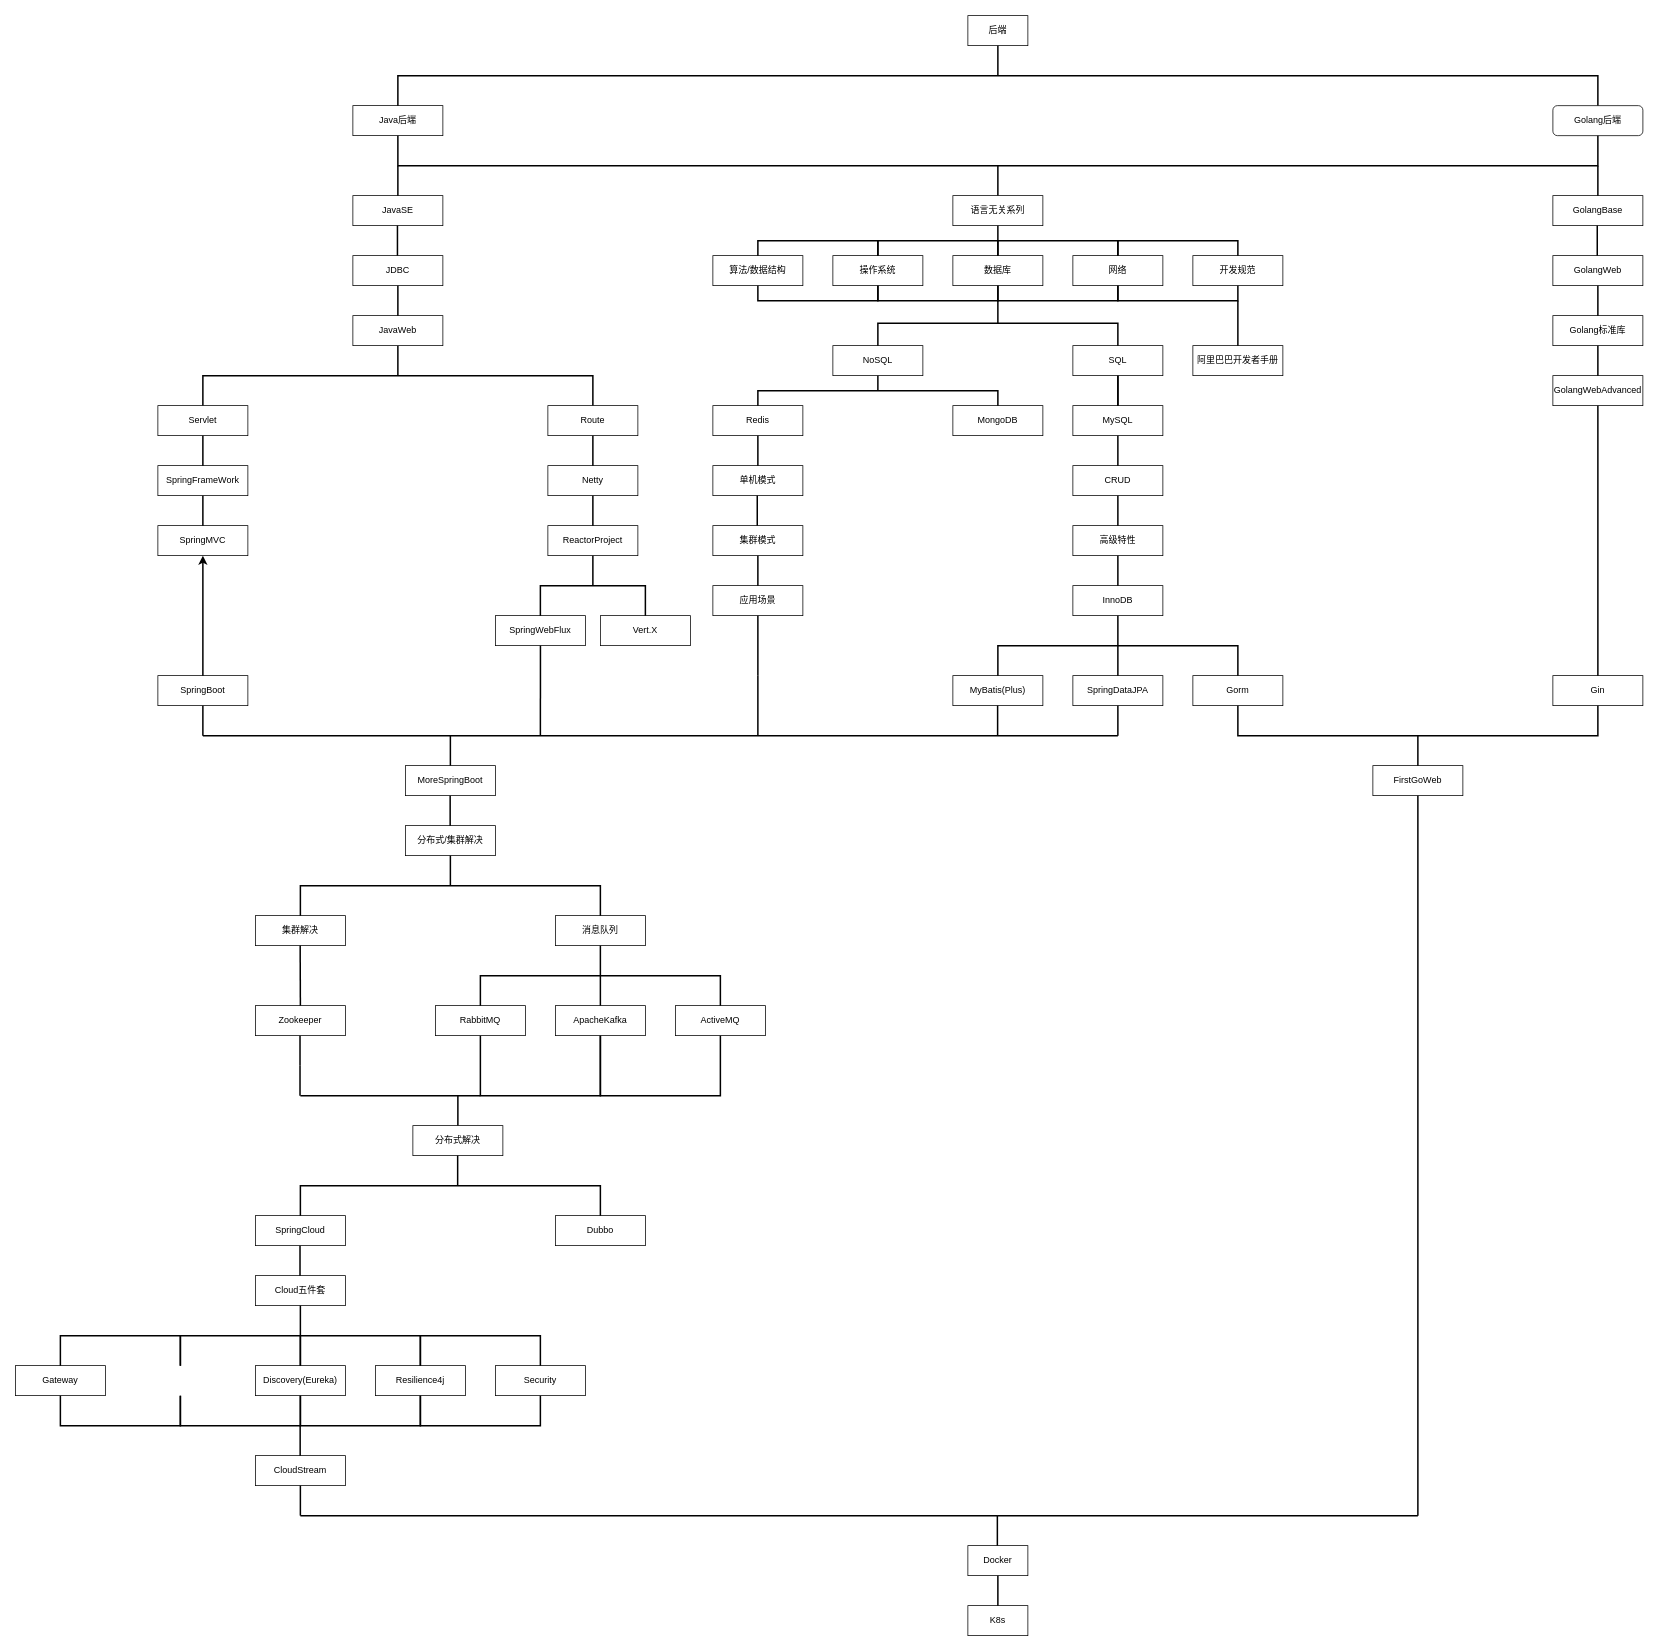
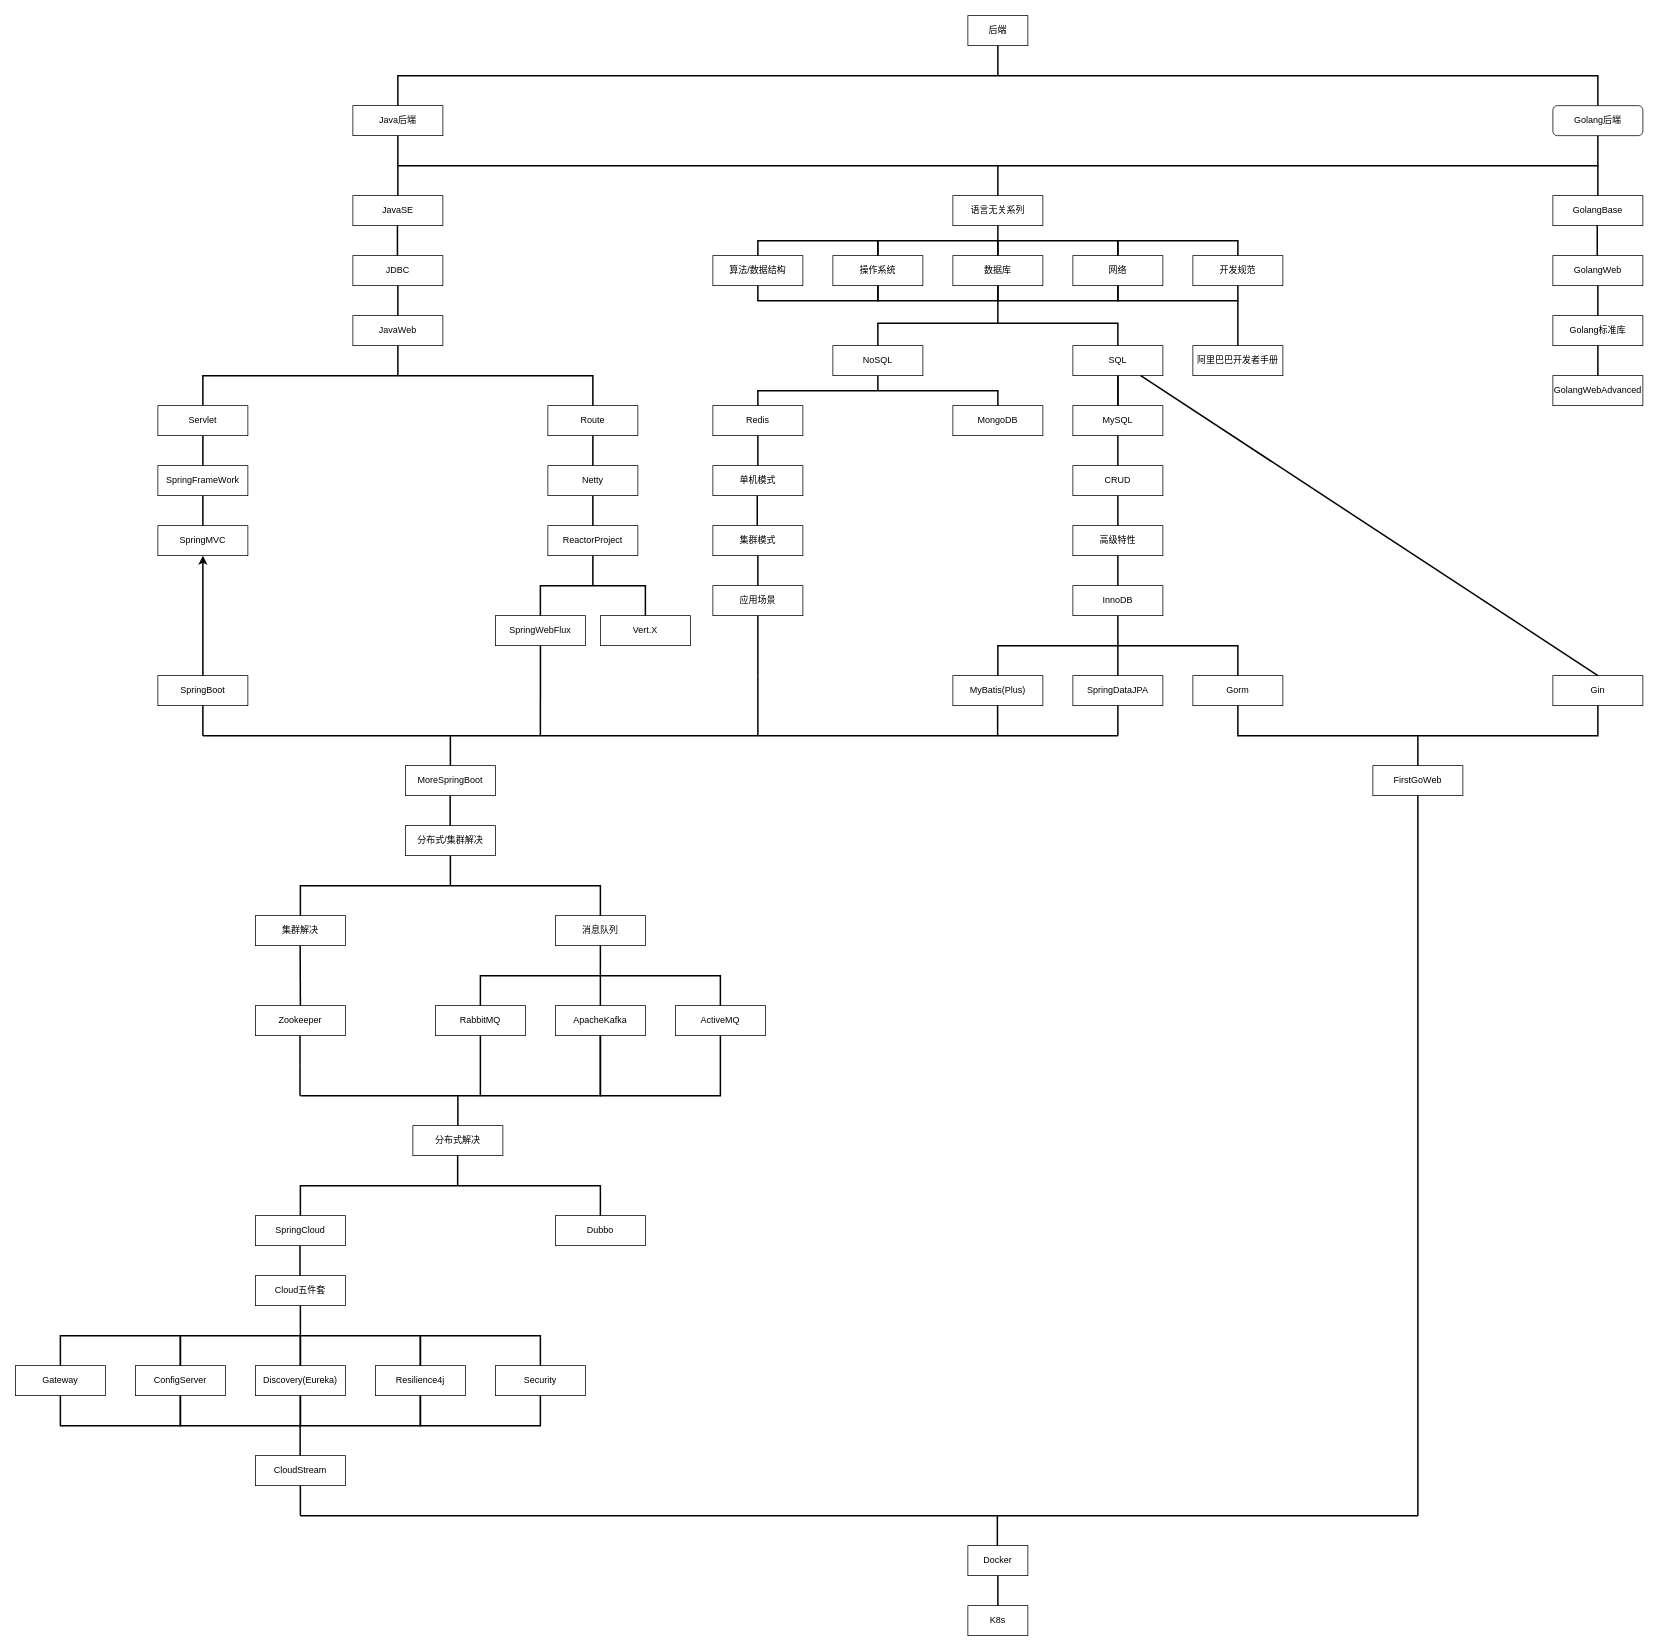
edge "GolangWebAdvanced" -- "Gin": now "SQL" -- "Gin"
node "ConfigServer": added
